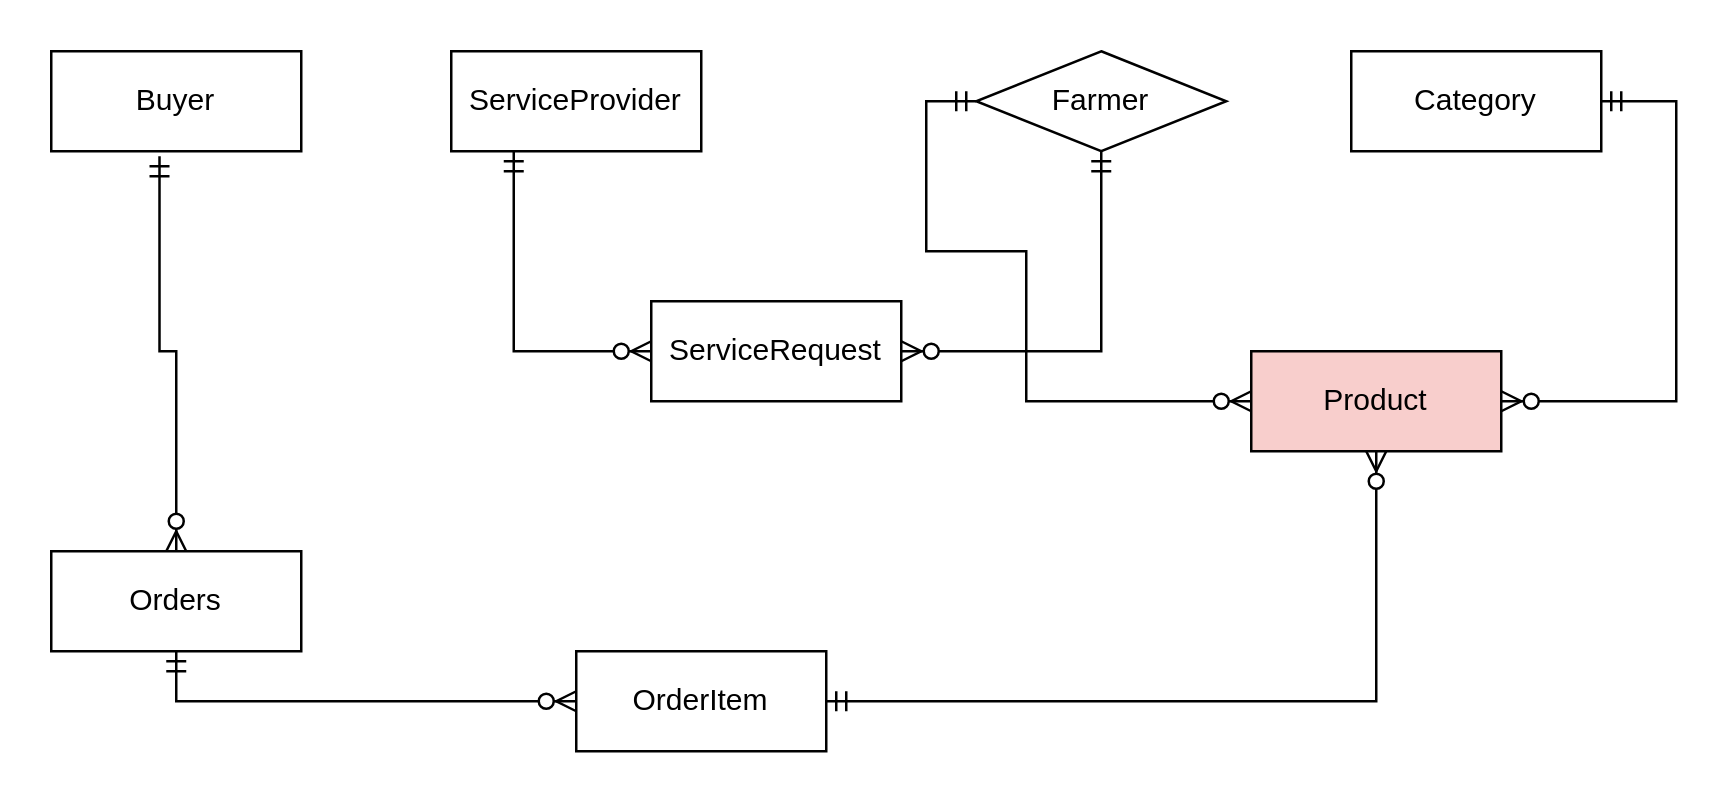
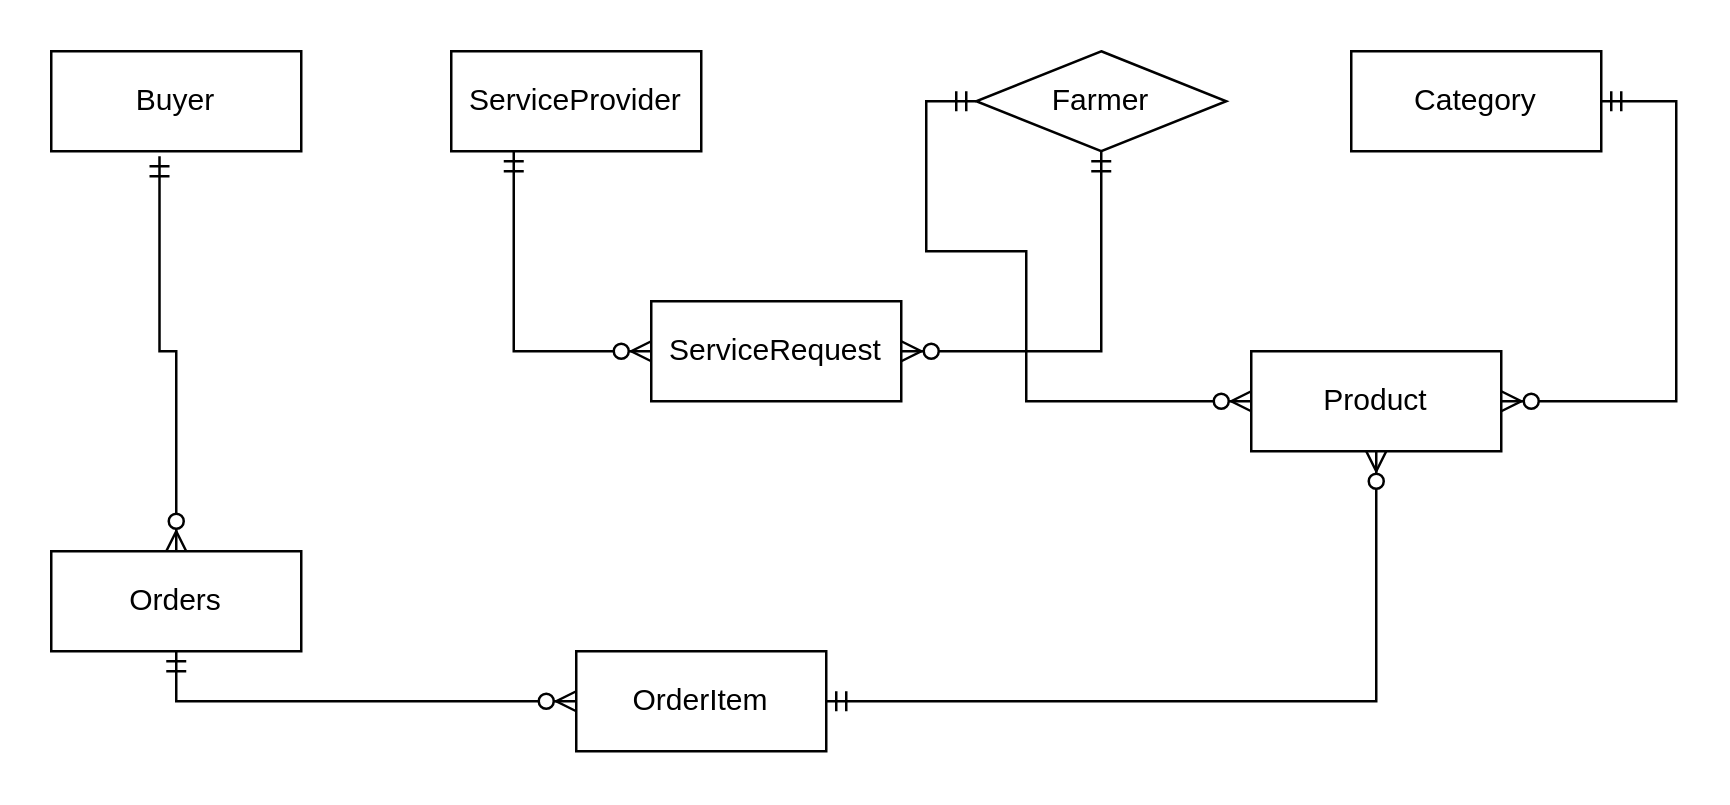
node "Product": fillcolor #f8cecc -> #ffffff
